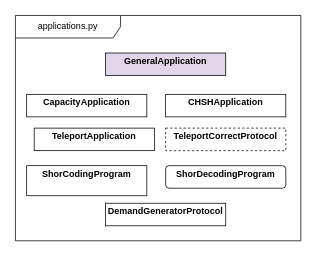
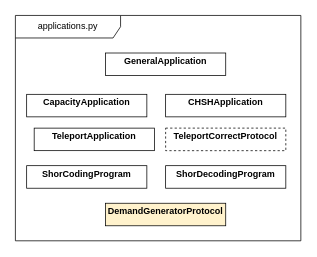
node "GeneralApplication": fillcolor #e1d5e7 -> #ffffff
node "ShorDecodingProgram": shape rounded rectangle -> rectangle
node "ShorCodingProgram": size 120x30 -> 120x23
node "DemandGeneratorProtocol": fillcolor #ffffff -> #fff2cc
